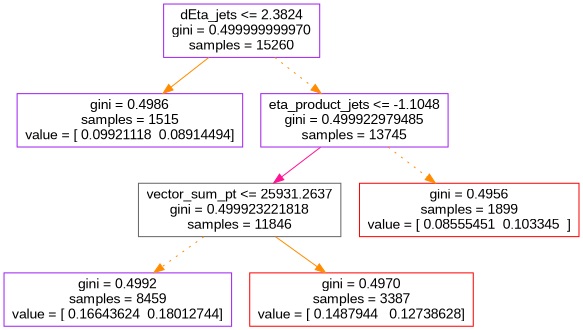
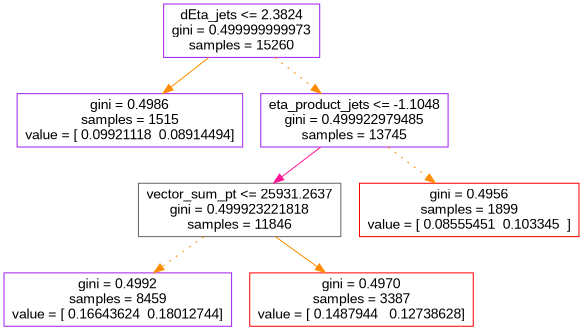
node "dEta_jets <= 2.3824 gini = 0.499999999970 samples = 15260": label "dEta_jets <= 2.3824 gini = 0.499999999970 samples = 15260" -> "dEta_jets <= 2.3824 gini = 0.499999999973 samples = 15260"
